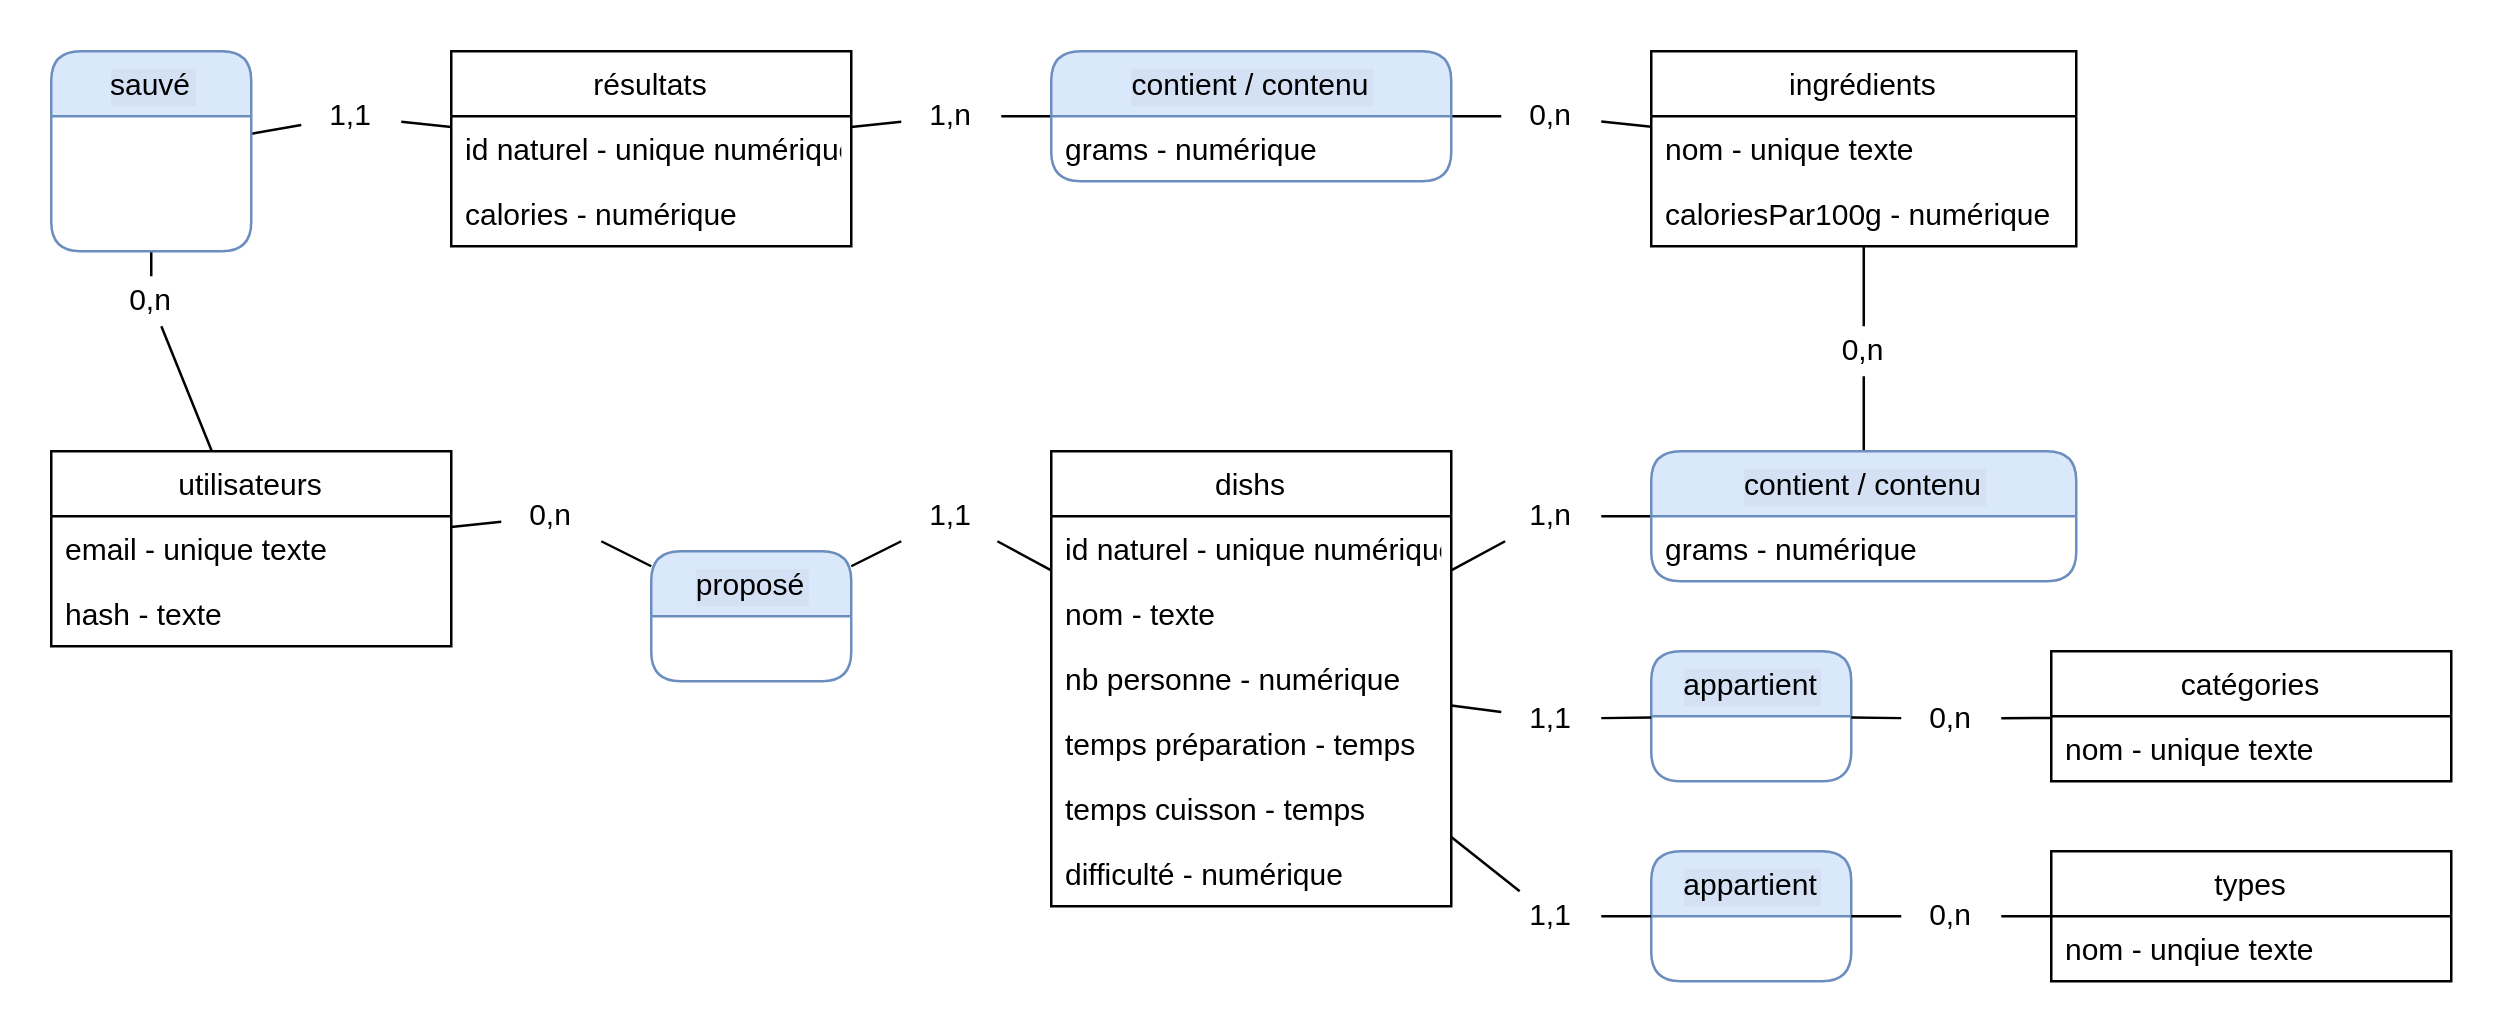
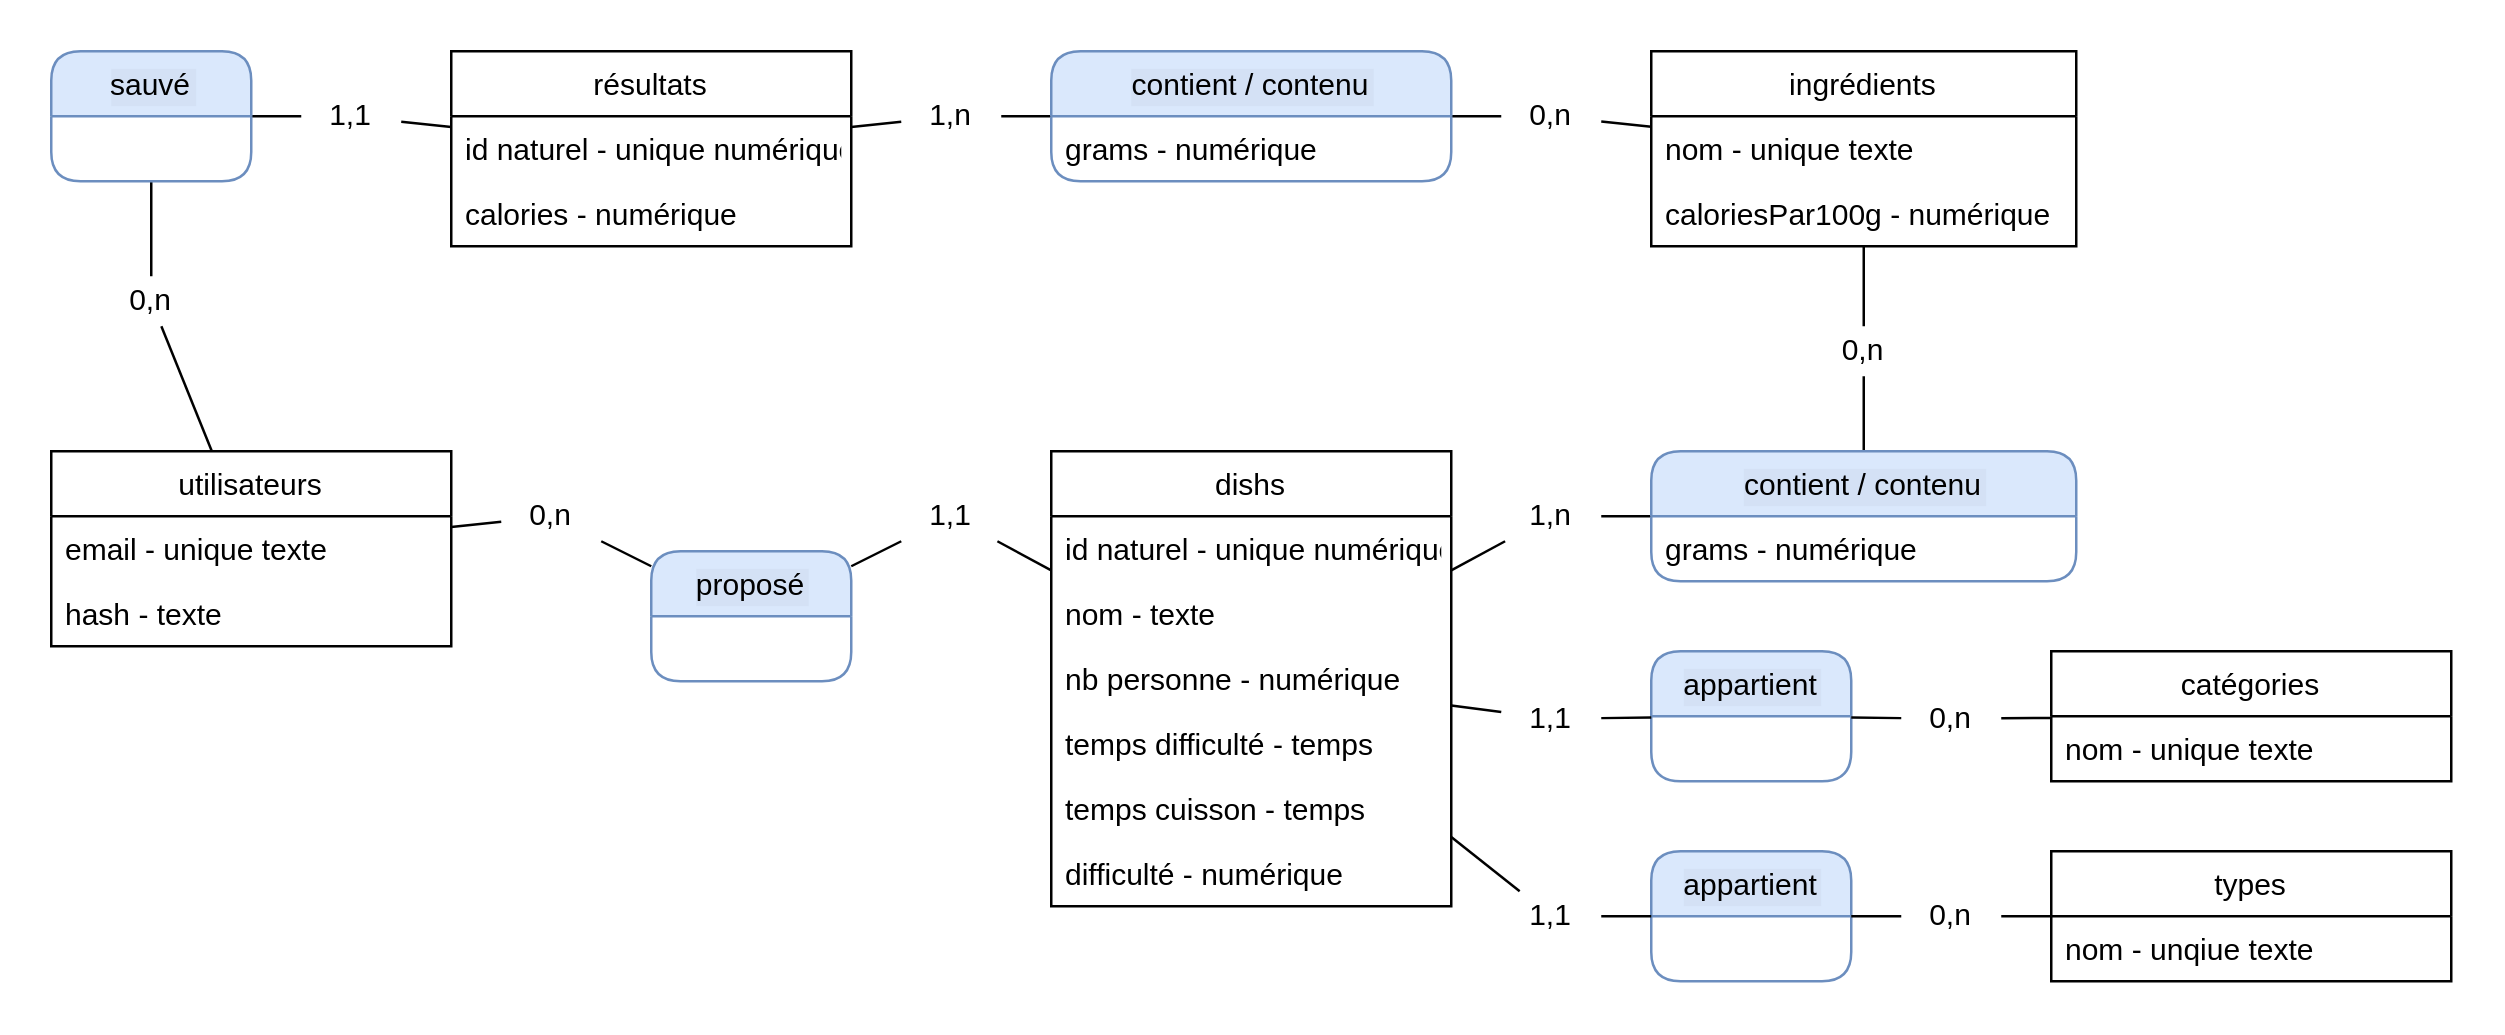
node "sauvé": size 200x200 -> 200x130
node "temps préparation - temps": label "temps préparation - temps" -> "temps difficulté - temps"
